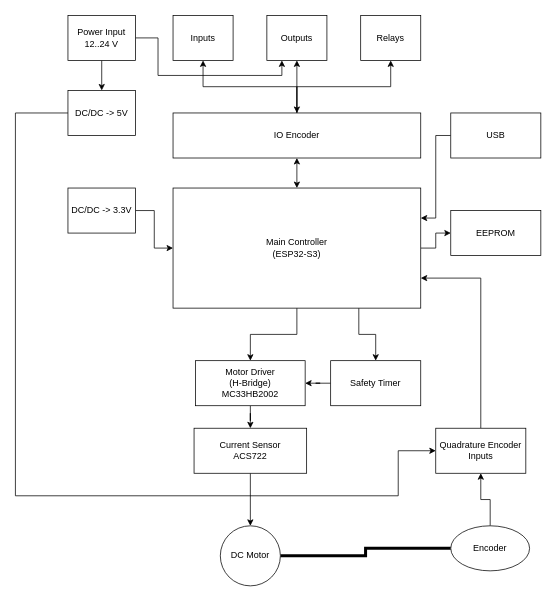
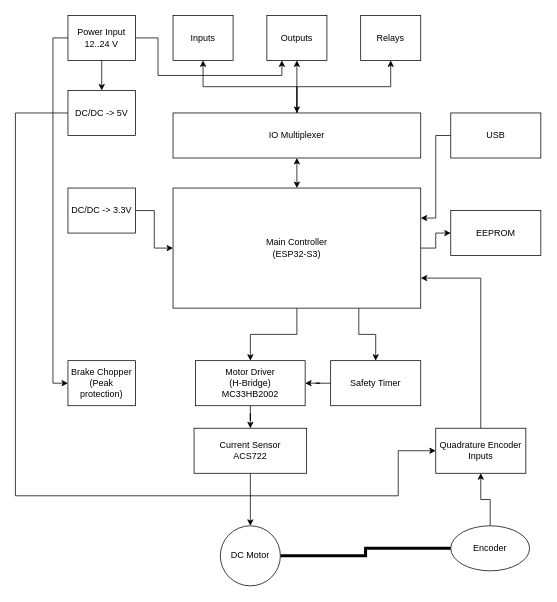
node "IO Encoder": label "IO Encoder" -> "IO Multiplexer"
edge "Power Input 12..24 V" -> "Brake Chopper (Peak protection)": added
node "Brake Chopper (Peak protection)": added
